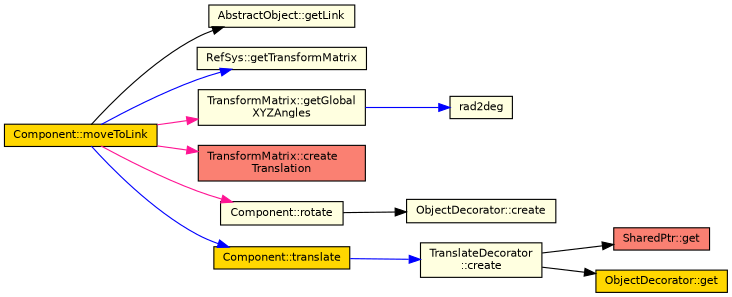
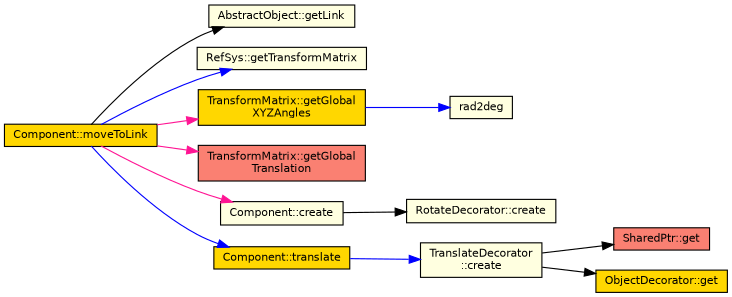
node "TransformMatrix::getGlobal XYZAngles": fillcolor lightyellow -> gold
node "TransformMatrix::create Translation": label "TransformMatrix::create Translation" -> "TransformMatrix::getGlobal Translation"
node "ObjectDecorator::create": label "ObjectDecorator::create" -> "RotateDecorator::create"
node "Component::rotate": label "Component::rotate" -> "Component::create"
